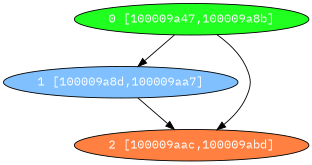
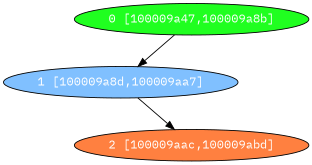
edge "0 [100009a47,100009a8b]" -> "2 [100009aac,100009abd]": removed
